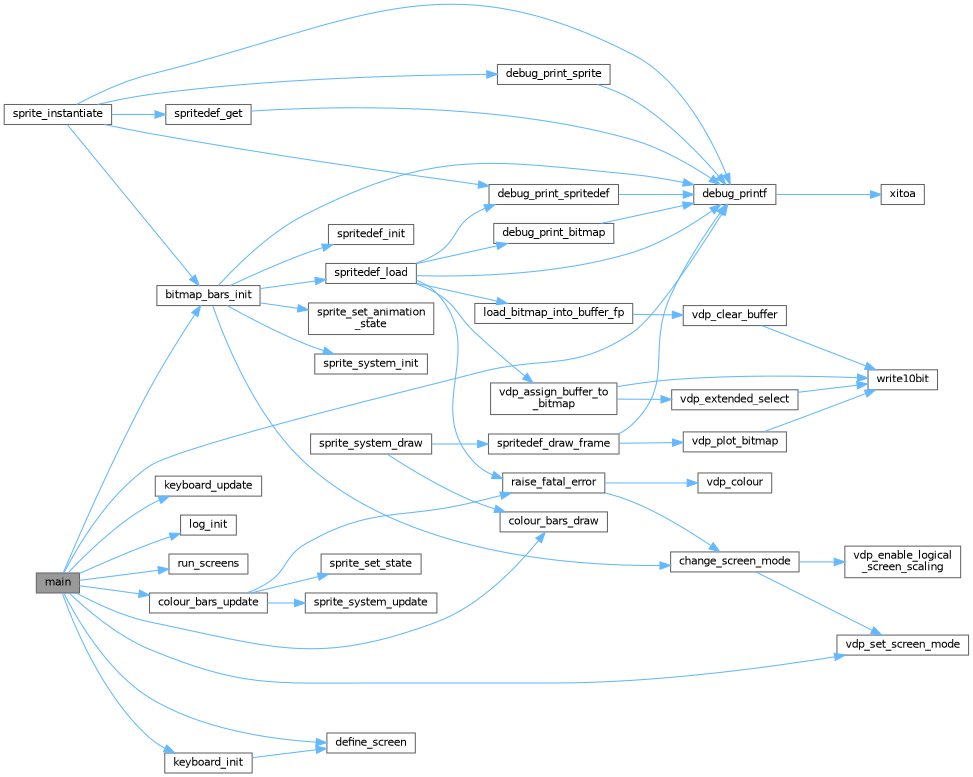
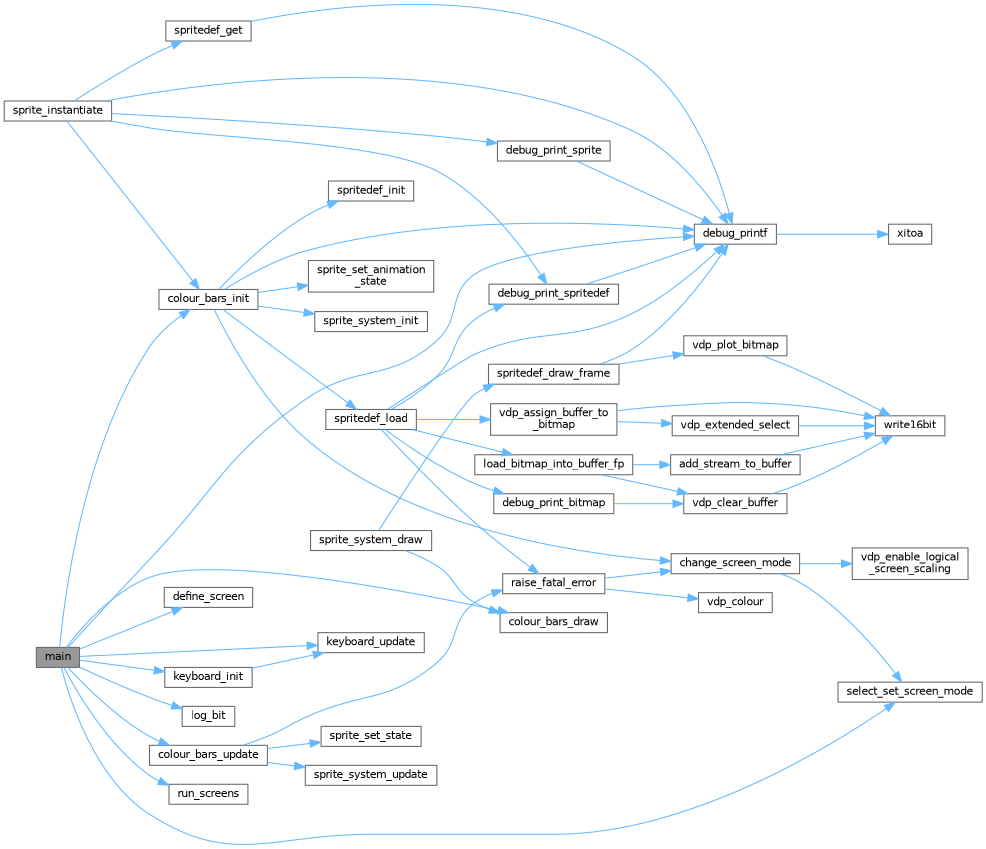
edge "debug_print_bitmap" -> "debug_printf": now "debug_print_bitmap" -> "vdp_clear_buffer"
node "bitmap_bars_init": label "bitmap_bars_init" -> "colour_bars_init"
node "write10bit": label "write10bit" -> "write16bit"
node "add_stream_to_buffer": added
node "log_init": label "log_init" -> "log_bit"
node "vdp_set_screen_mode": label "vdp_set_screen_mode" -> "select_set_screen_mode"
edge "keyboard_init" -> "define_screen": now "keyboard_init" -> "keyboard_update"
